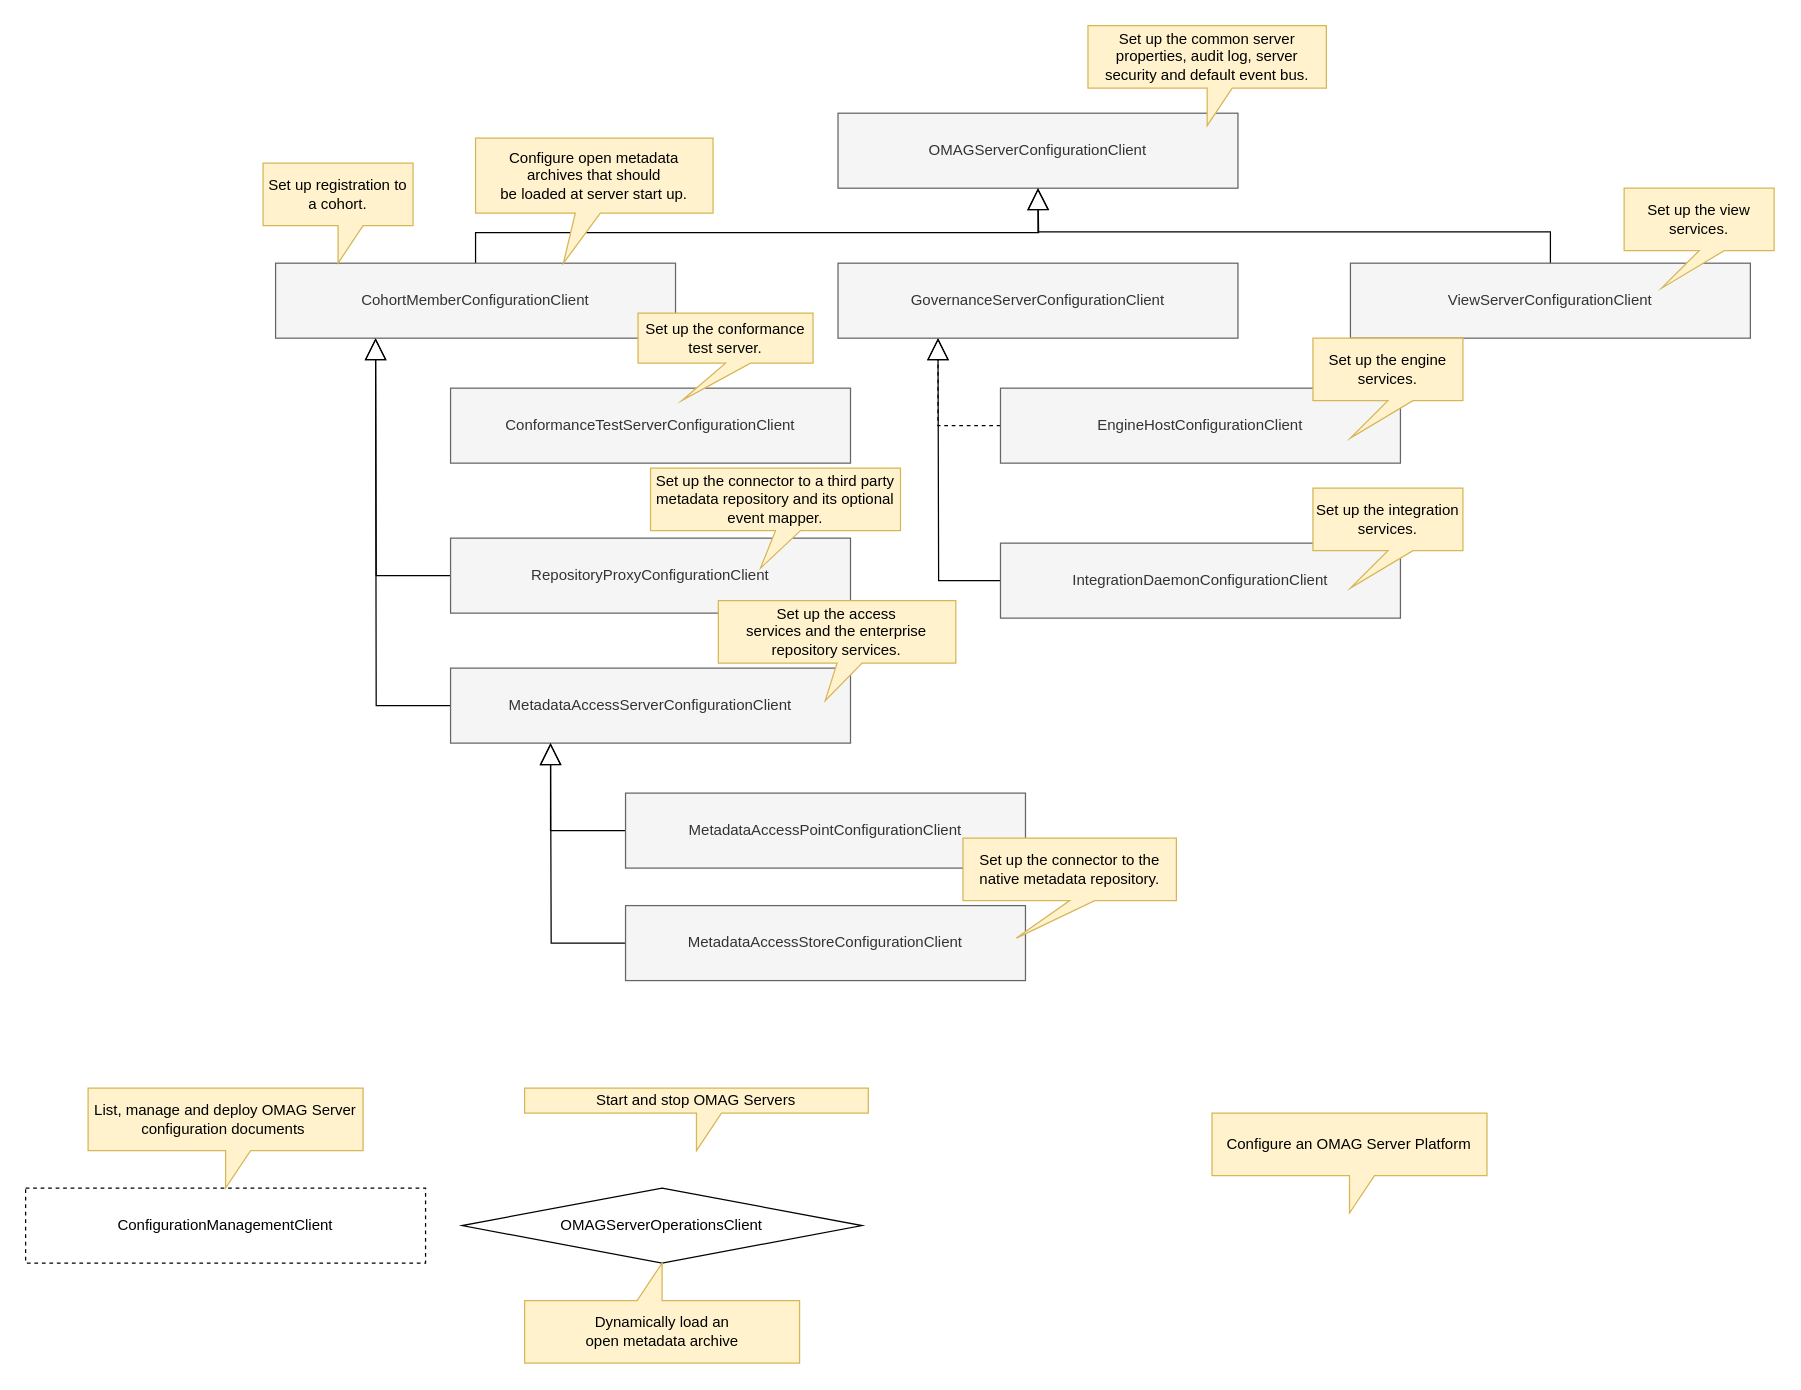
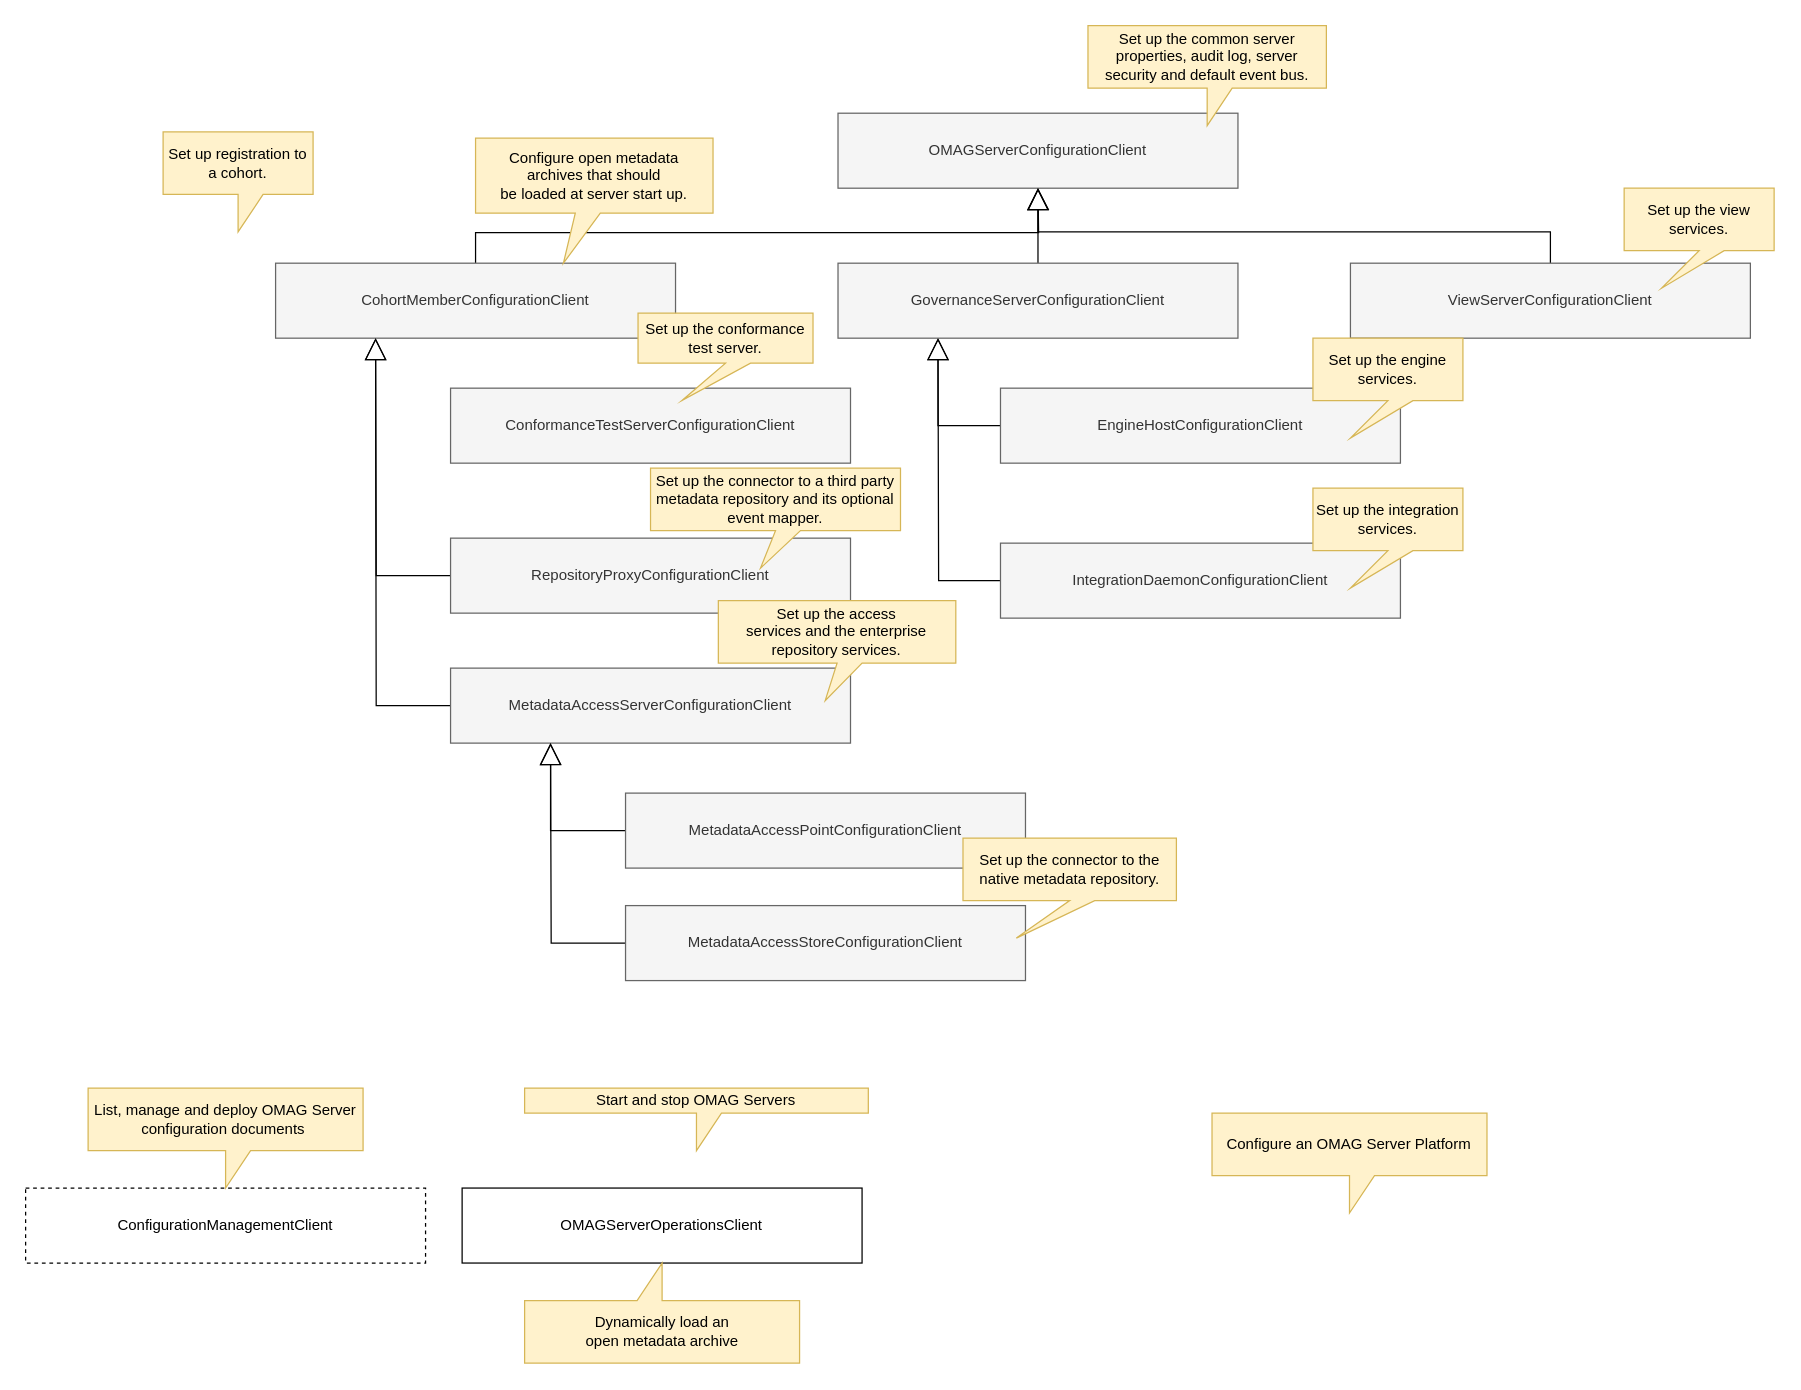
node "Set up registration to a cohort.": moved (338, 213) -> (238, 182)
edge "GovernanceServerConfigurationClient" -> "OMAGServerConfigurationClient": added
edge "EngineHostConfigurationClient" -> "GovernanceServerConfigurationClient": style dashed -> solid
node "OMAGServerOperationsClient": shape diamond -> rectangle
